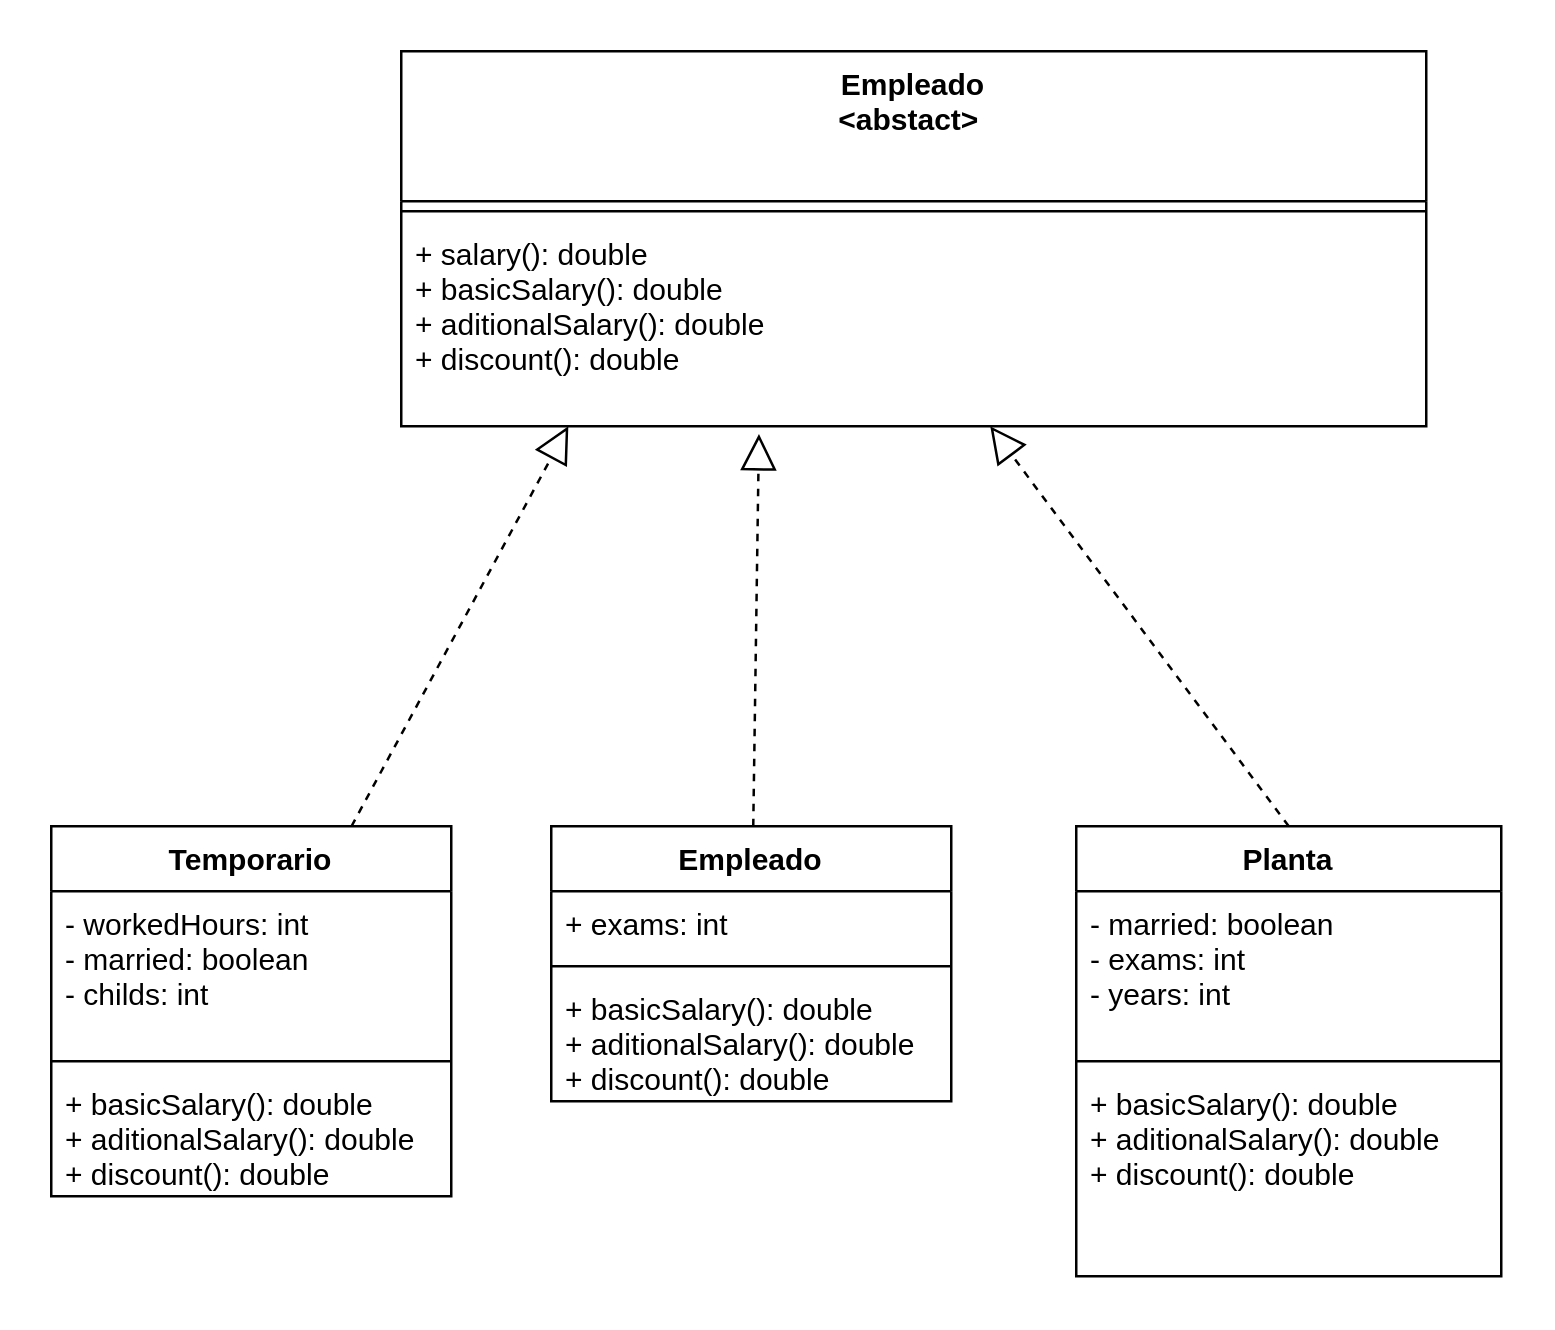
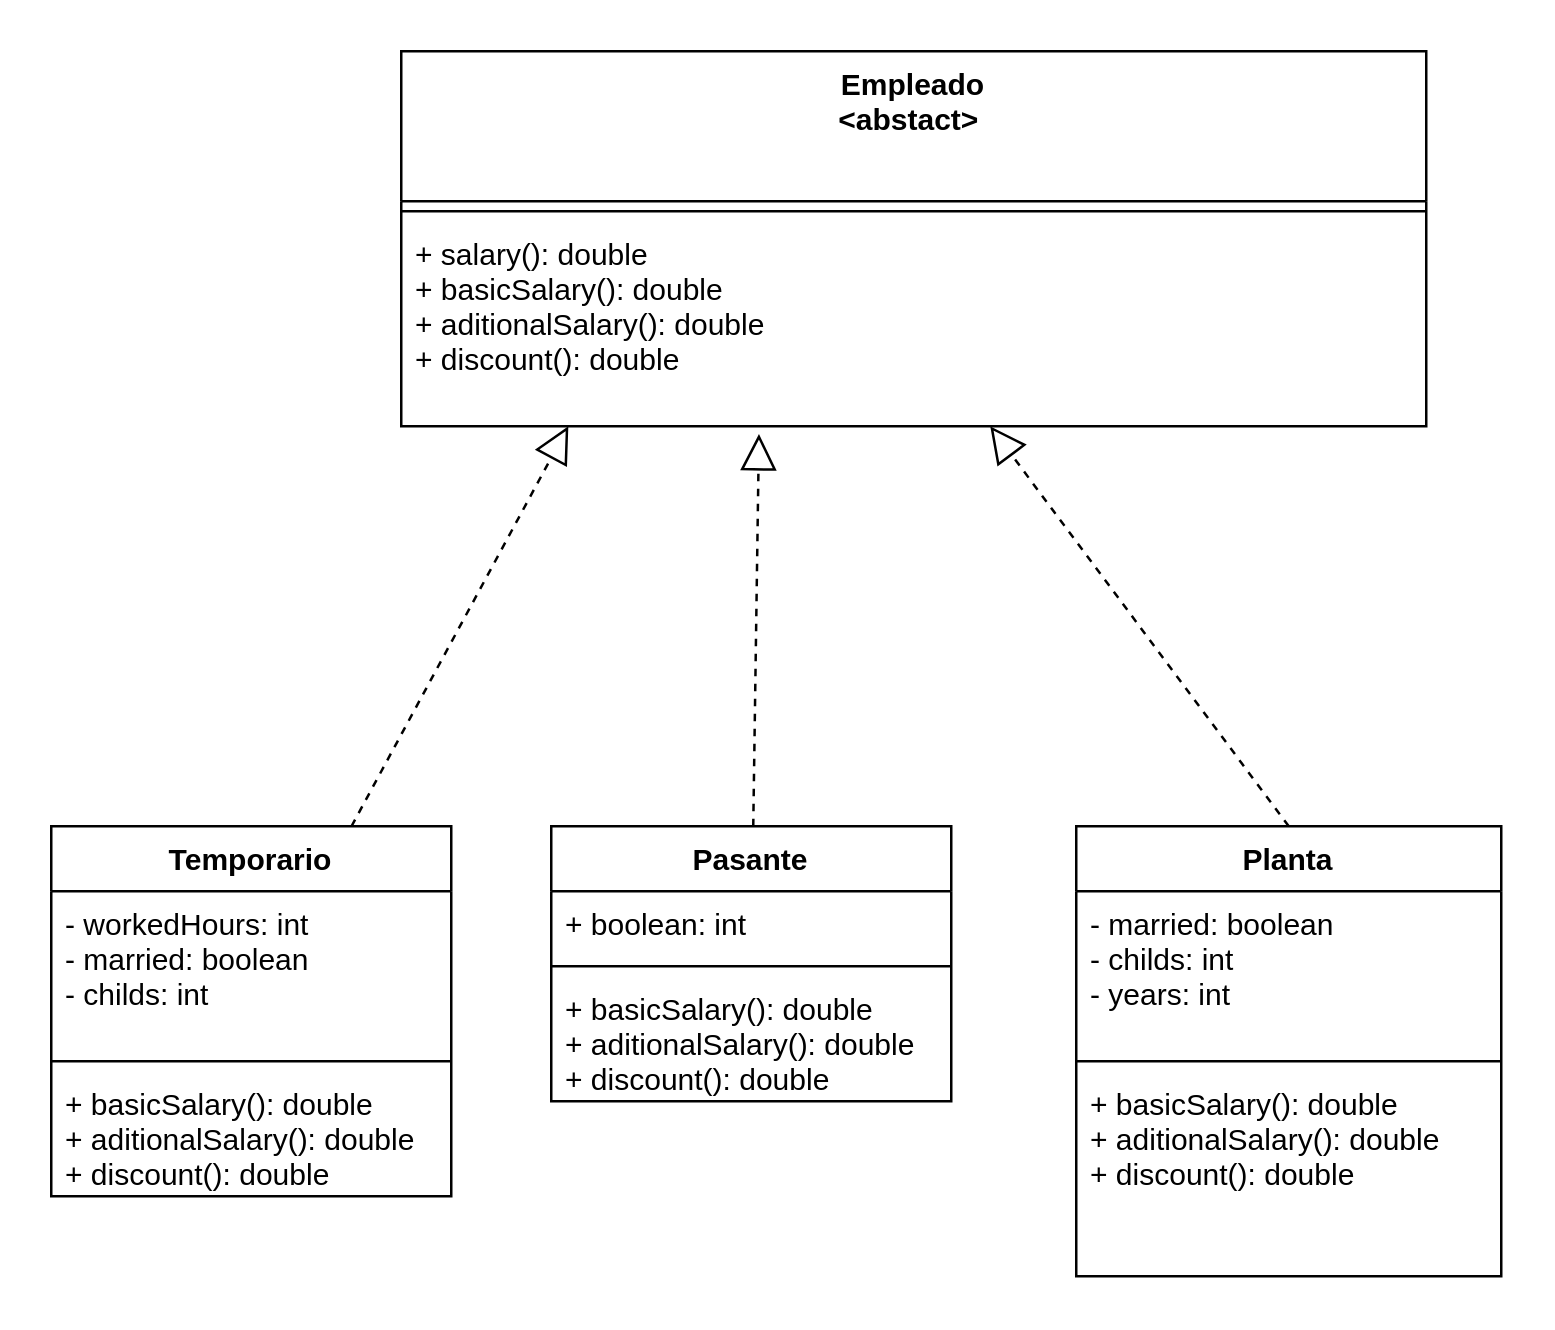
node "Empleado": label "Empleado" -> "Pasante"
node "+ exams: int": label "+ exams: int" -> "+ boolean: int"
node "- married: boolean - exams: int - years: int": label "- married: boolean - exams: int - years: int" -> "- married: boolean - childs: int - years: int"
